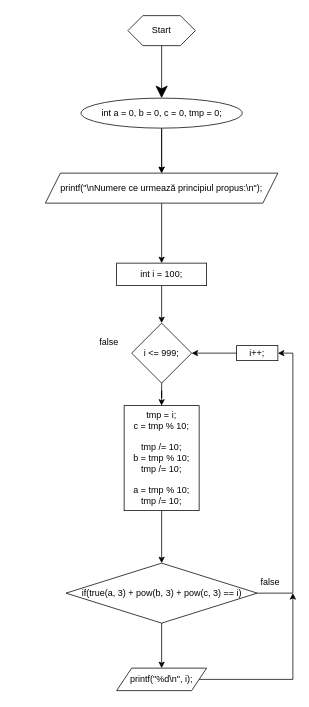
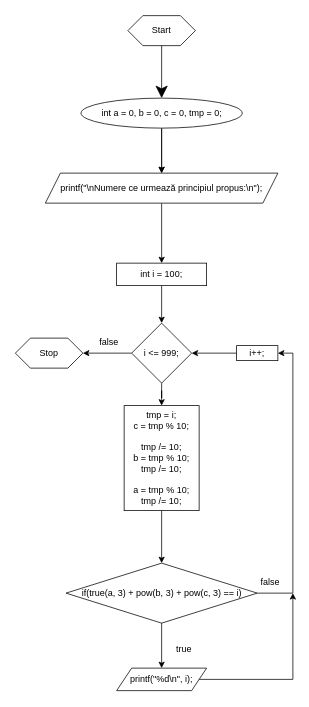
node "Stop": added
edge "i <= 999;" -> "Stop": added
node "true": added
